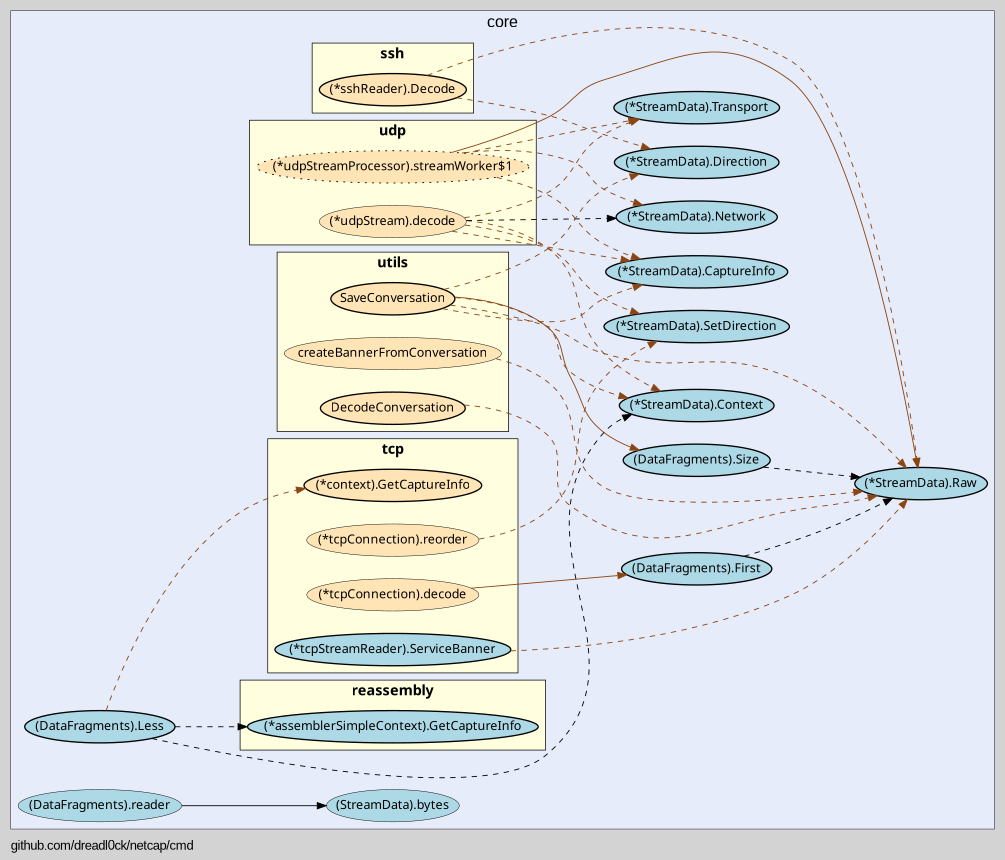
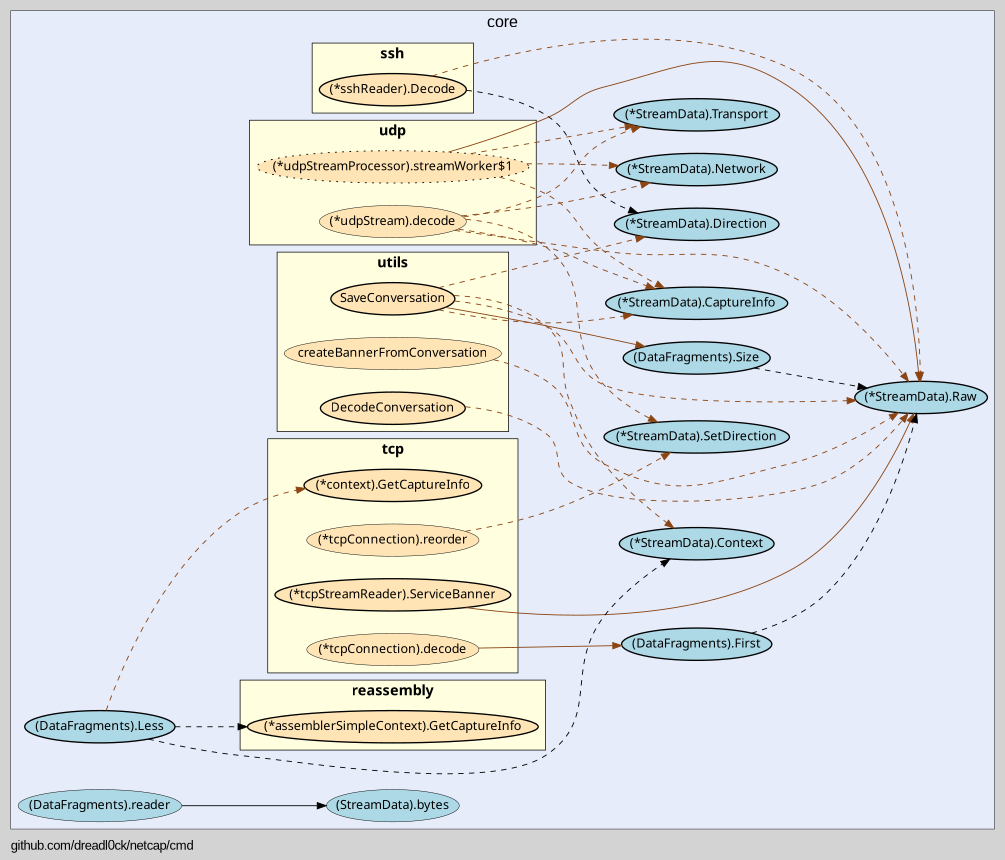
edge "(*sshReader).Decode" -> "(*StreamData).Direction": color saddlebrown -> black
edge "(*udpStream).decode" -> "(*StreamData).Network": color black -> saddlebrown
edge "(*udpStream).decode" -> "(*StreamData).Context": now "(*udpStream).decode" -> "(*StreamData).Raw"
edge "(*tcpStreamReader).ServiceBanner" -> "(*StreamData).Raw": style dashed -> solid
node "(*tcpStreamReader).ServiceBanner": fillcolor lightblue -> moccasin
node "(*assemblerSimpleContext).GetCaptureInfo": fillcolor lightblue -> moccasin
